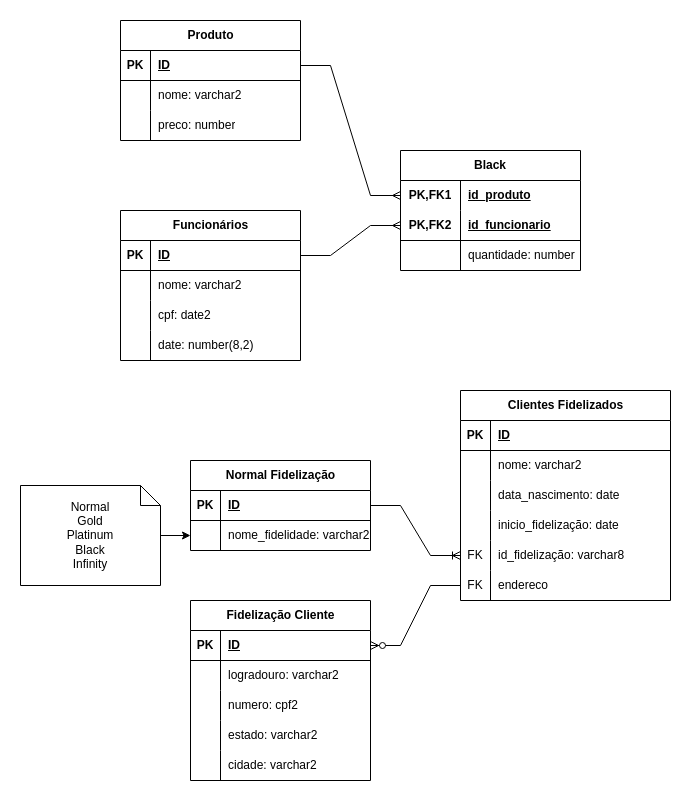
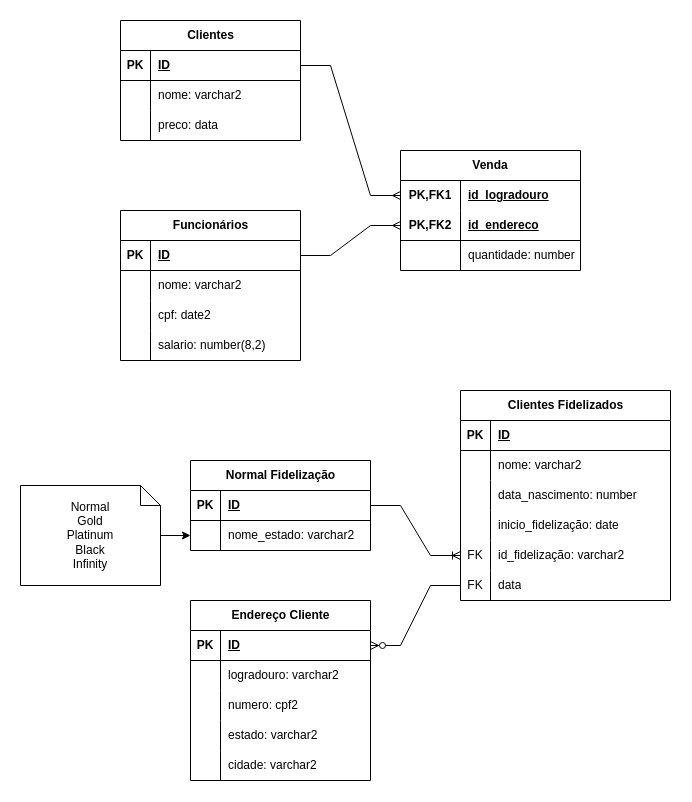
node "Produto": label "Produto" -> "Clientes"
node "preco: number": label "preco: number" -> "preco: data"
node "Black": label "Black" -> "Venda"
node "id_produto": label "id_produto" -> "id_logradouro"
node "id_funcionario": label "id_funcionario" -> "id_endereco"
node "date: number(8,2)": label "date: number(8,2)" -> "salario: number(8,2)"
node "data_nascimento: date": label "data_nascimento: date" -> "data_nascimento: number"
node "nome_fidelidade: varchar2": label "nome_fidelidade: varchar2" -> "nome_estado: varchar2"
node "id_fidelização: varchar8": label "id_fidelização: varchar8" -> "id_fidelização: varchar2"
node "endereco": label "endereco" -> "data"
node "Fidelização Cliente": label "Fidelização Cliente" -> "Endereço Cliente"
